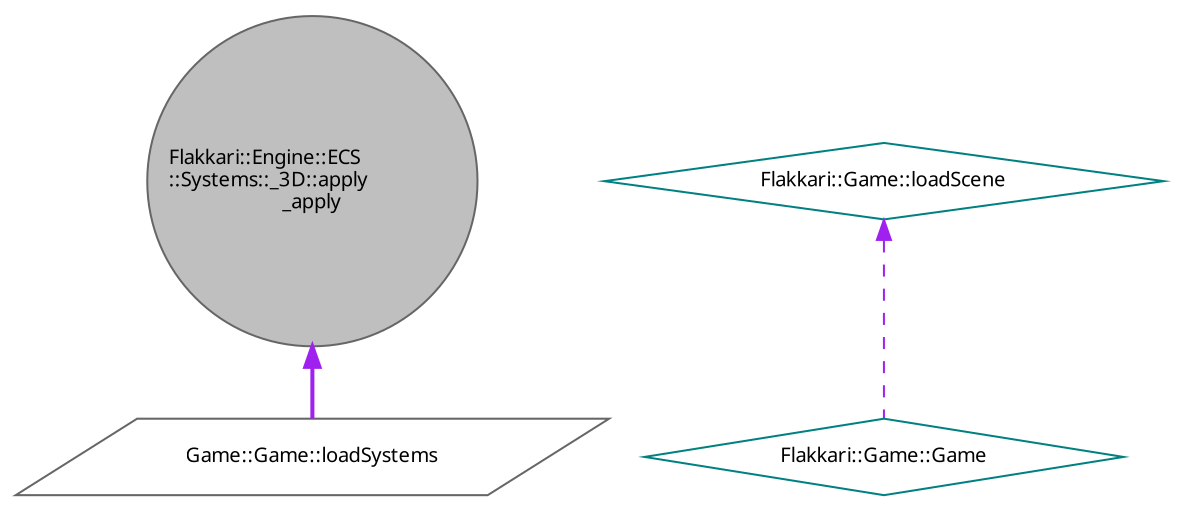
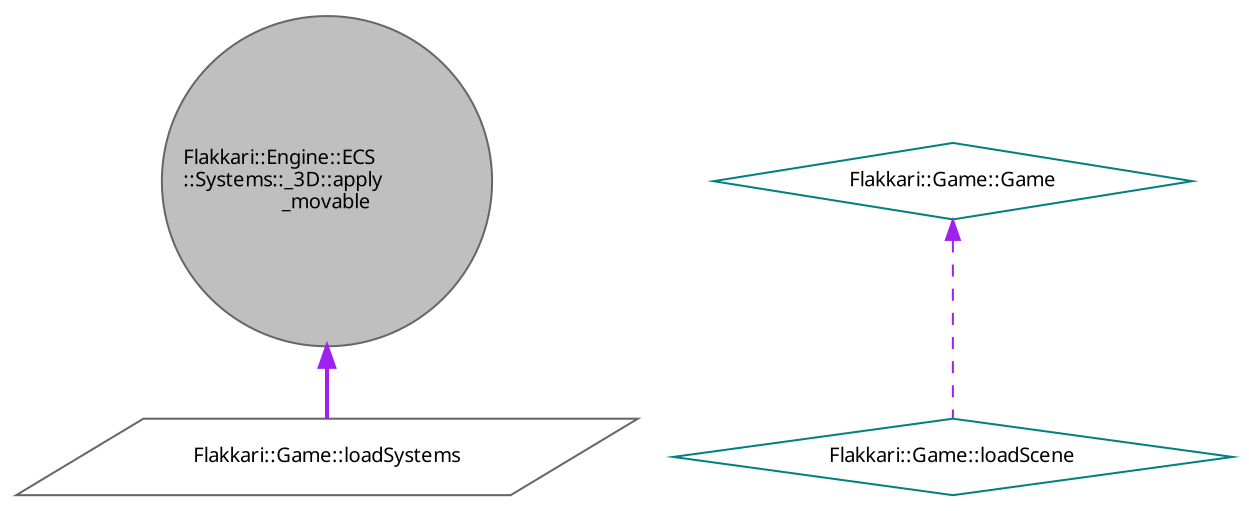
node "Flakkari::Engine::ECS ::Systems::_3D::apply _apply": label "Flakkari::Engine::ECS ::Systems::_3D::apply _apply" -> "Flakkari::Engine::ECS ::Systems::_3D::apply _movable"
edge "Flakkari::Game::Game" -> "Flakkari::Game::loadScene": reversed
node "Game::Game::loadSystems": label "Game::Game::loadSystems" -> "Flakkari::Game::loadSystems"
